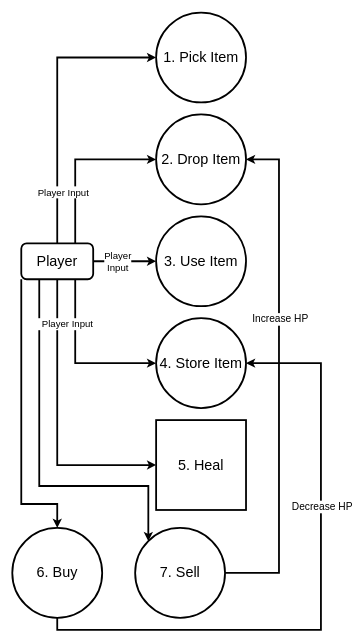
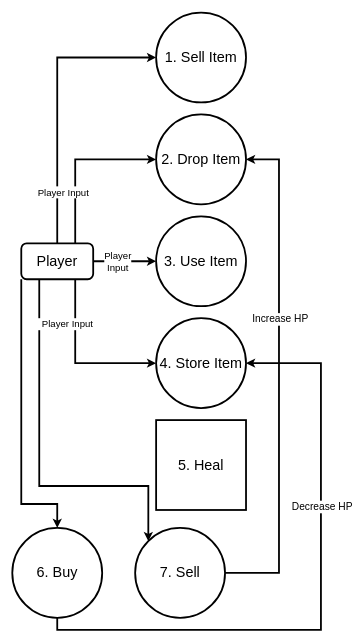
node "1. Pick Item": label "1. Pick Item" -> "1. Sell Item"
edge "Player" -> "5. Heal": removed
